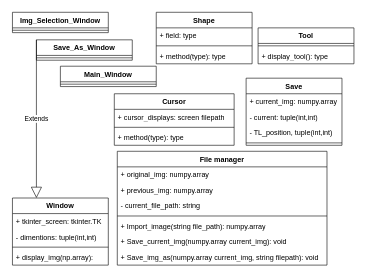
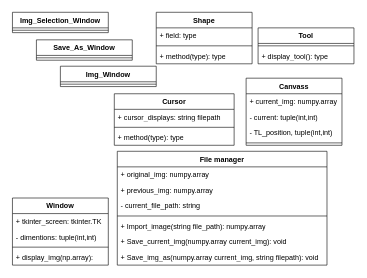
node "Main_Window": label "Main_Window" -> "Img_Window"
node "Save": label "Save" -> "Canvass"
node "+ cursor_displays: screen filepath": label "+ cursor_displays: screen filepath" -> "+ cursor_displays: string filepath"
edge "Save_As_Window" -> "Window": removed, label "Extends"
